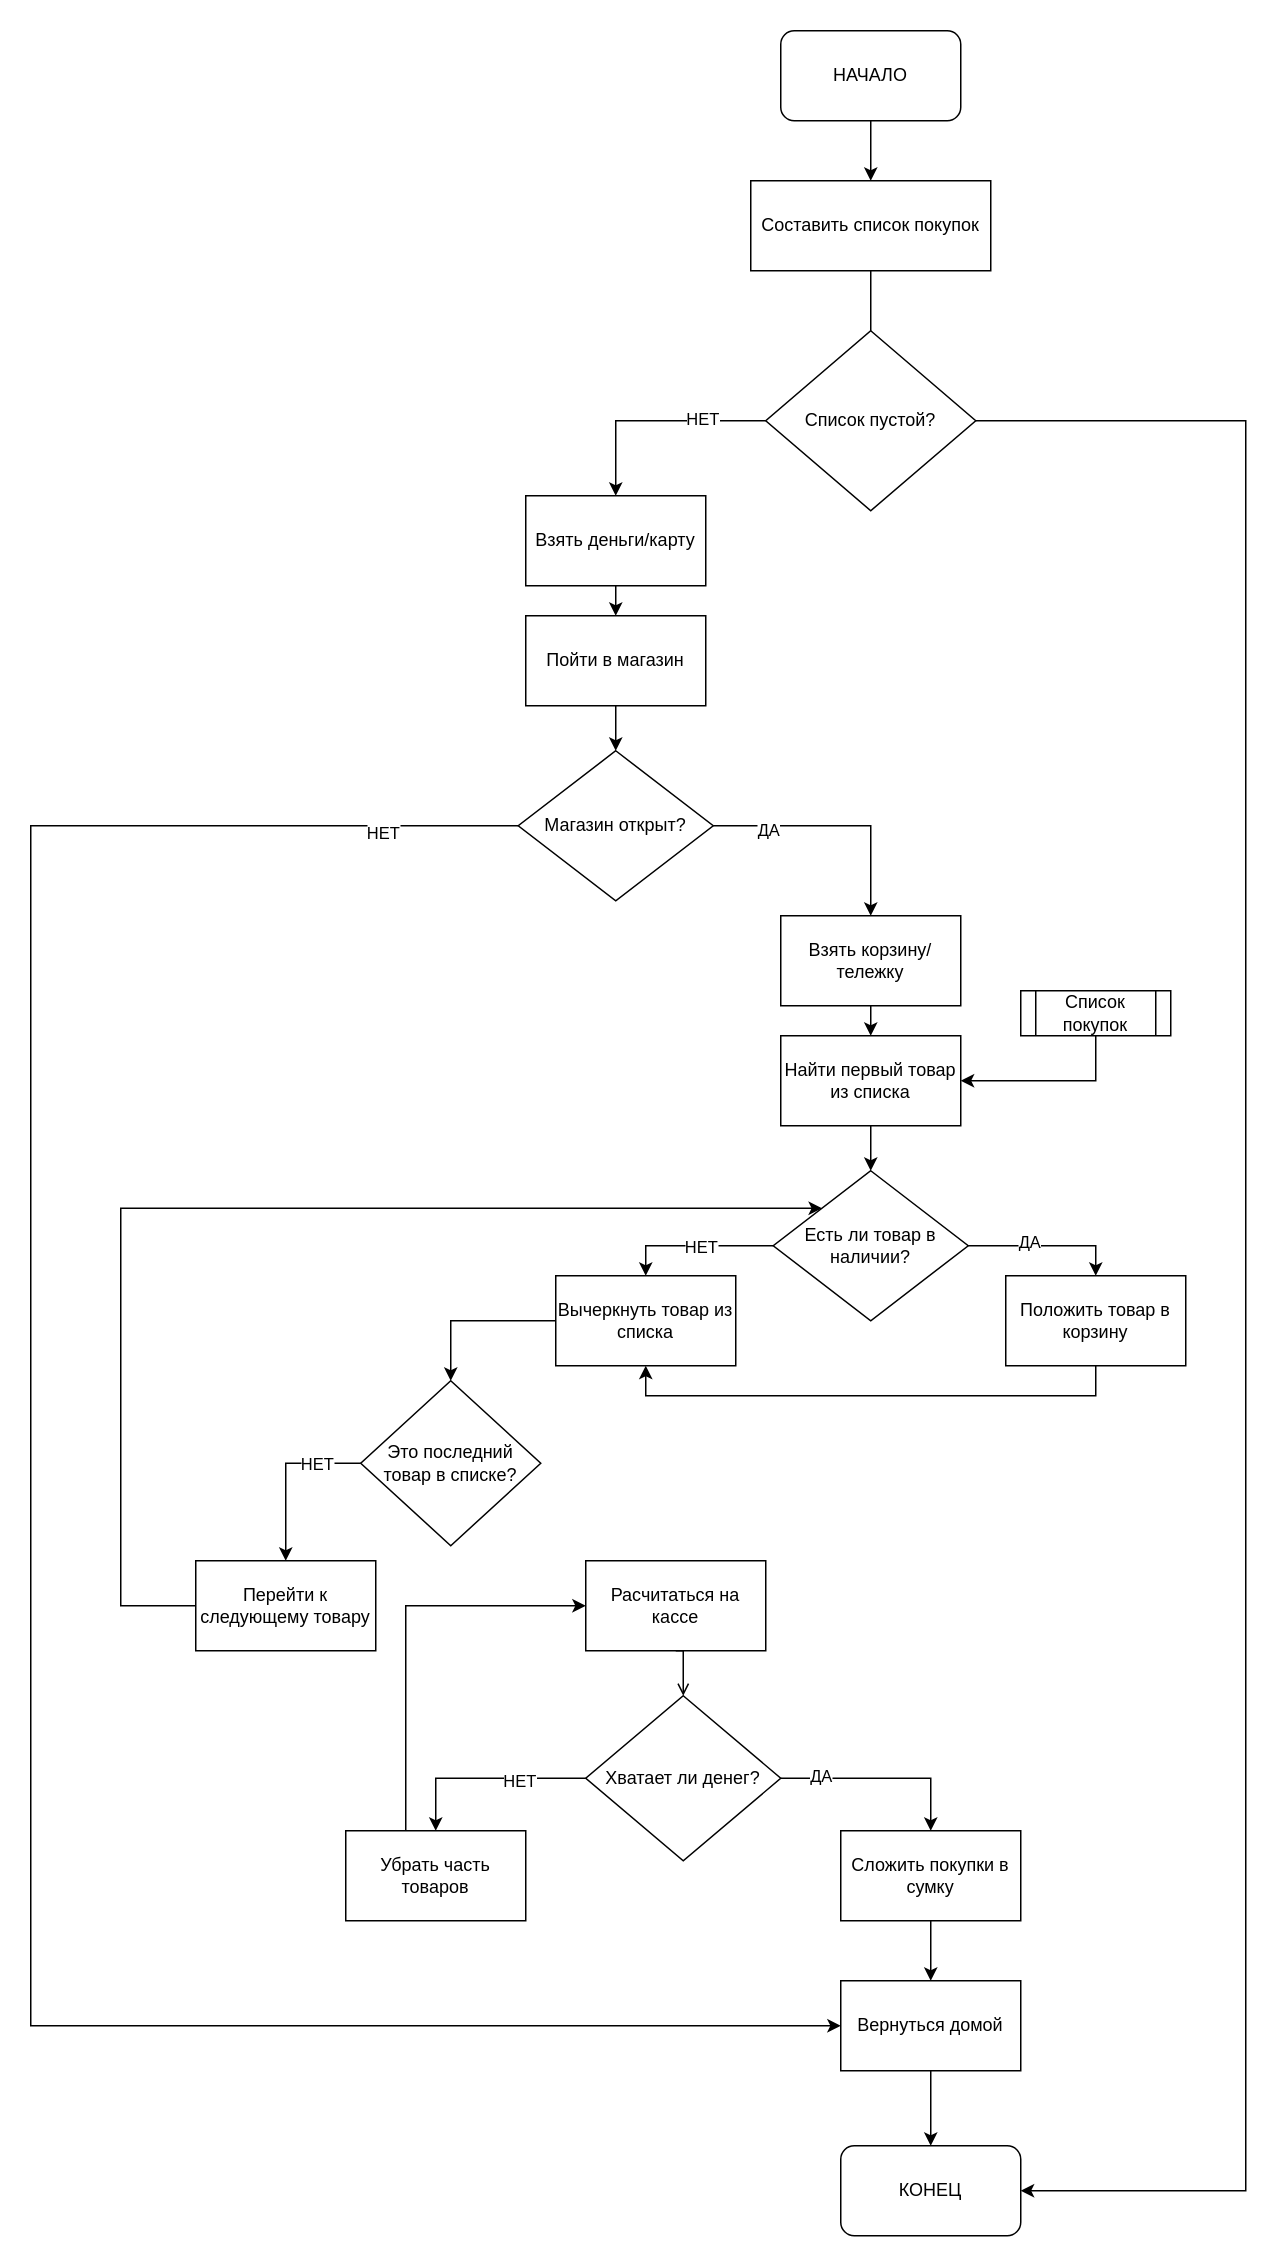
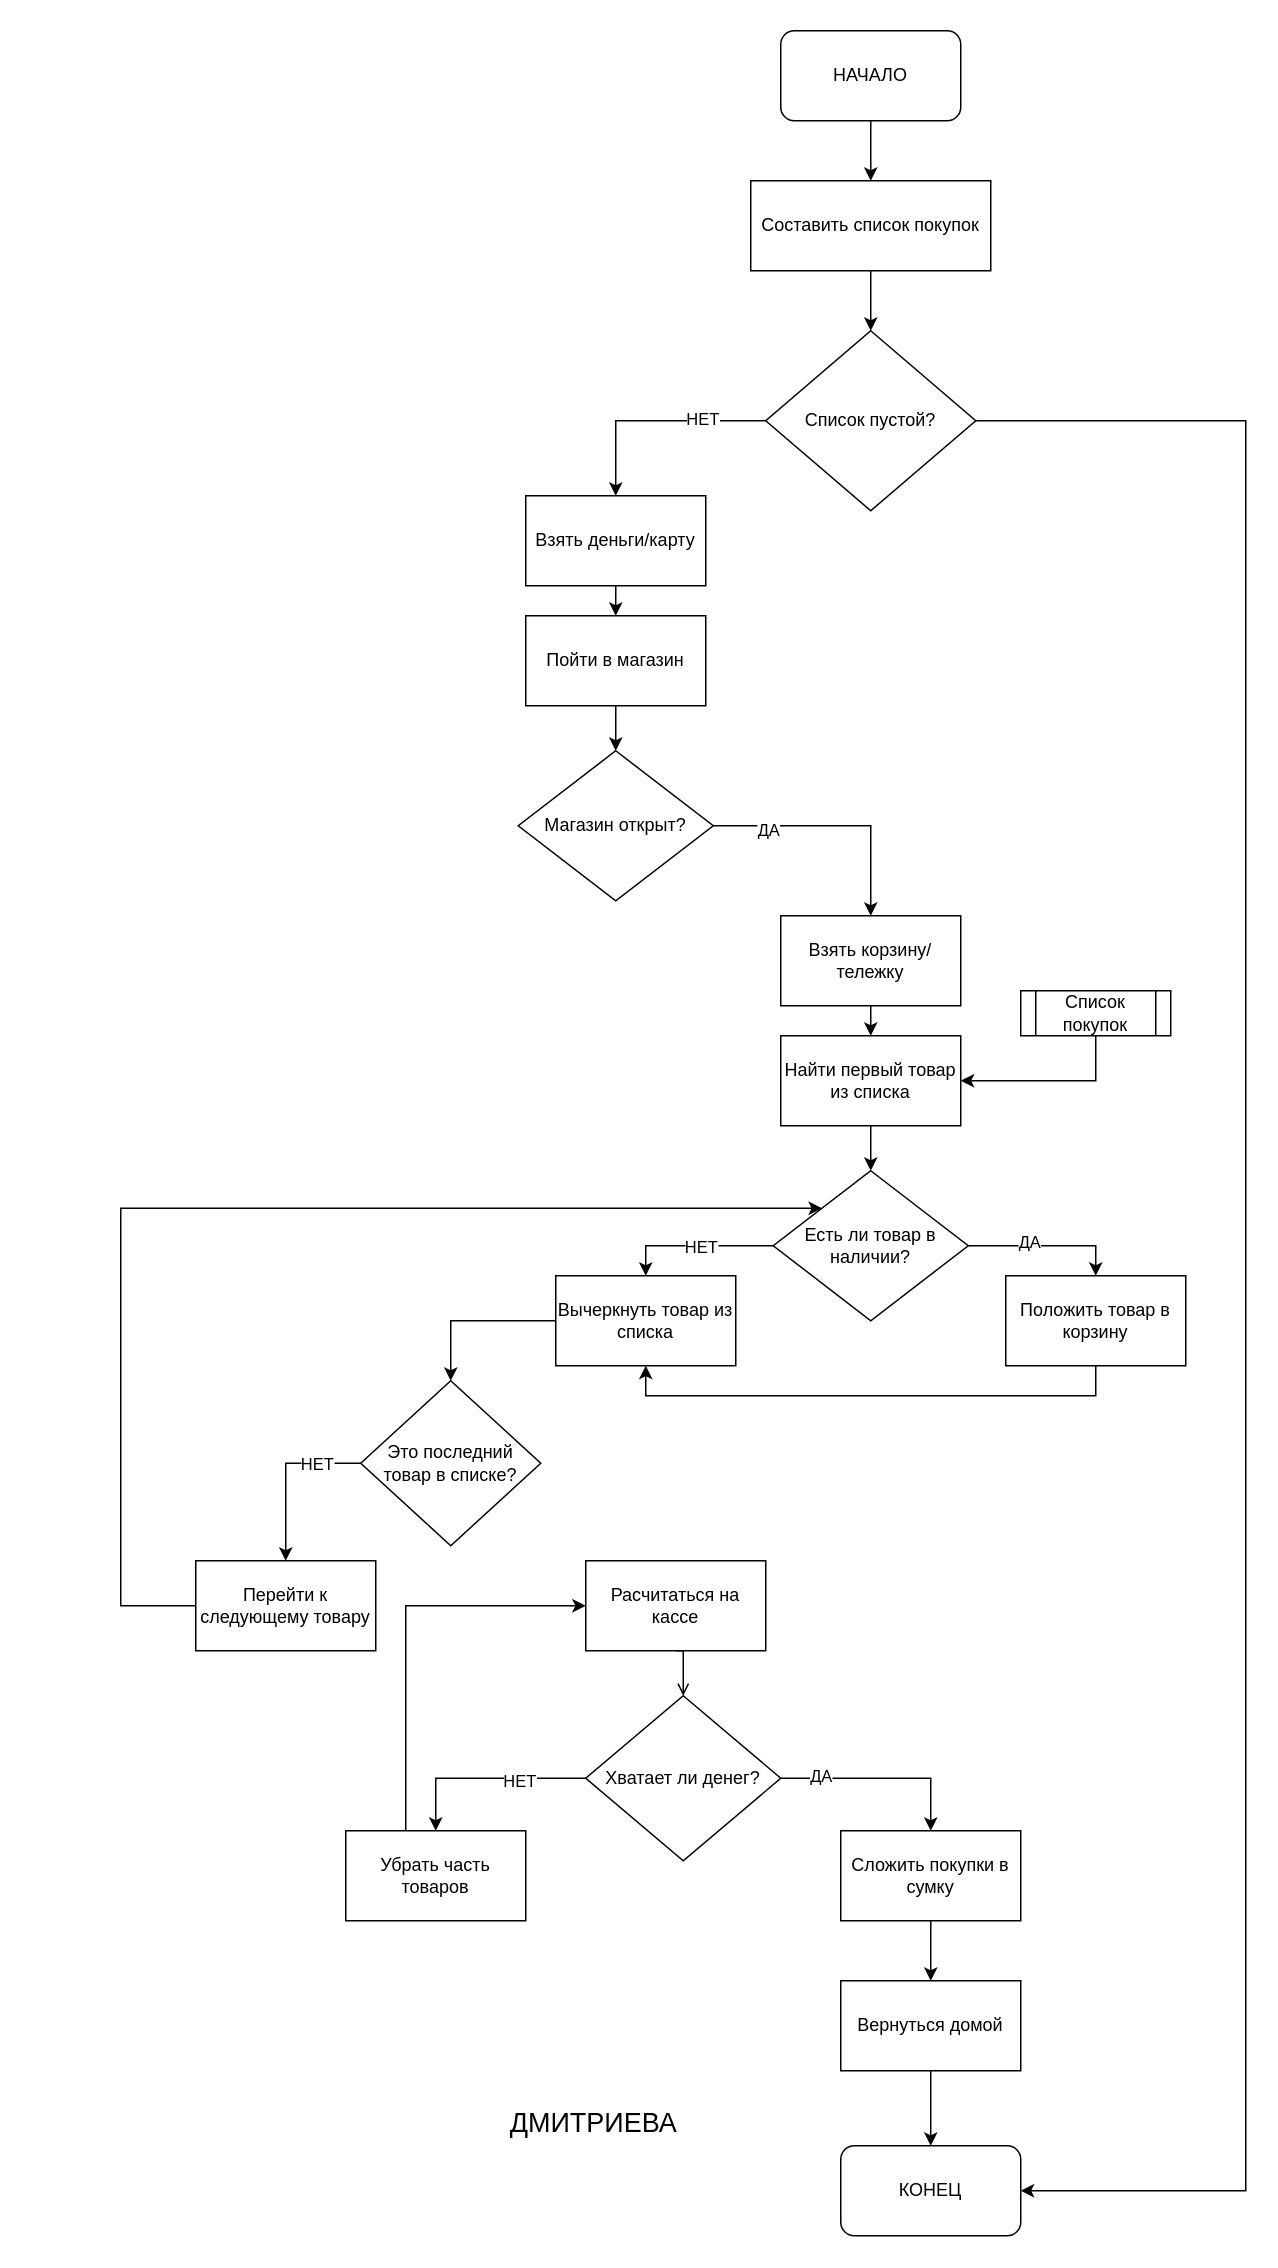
edge "Составить список покупок" -- "Список пустой?": arrowhead none -> classic
edge "Магазин открыт?" -> "Вернуться домой": removed, label "НЕТ"
node "ДМИТРИЕВА": added
